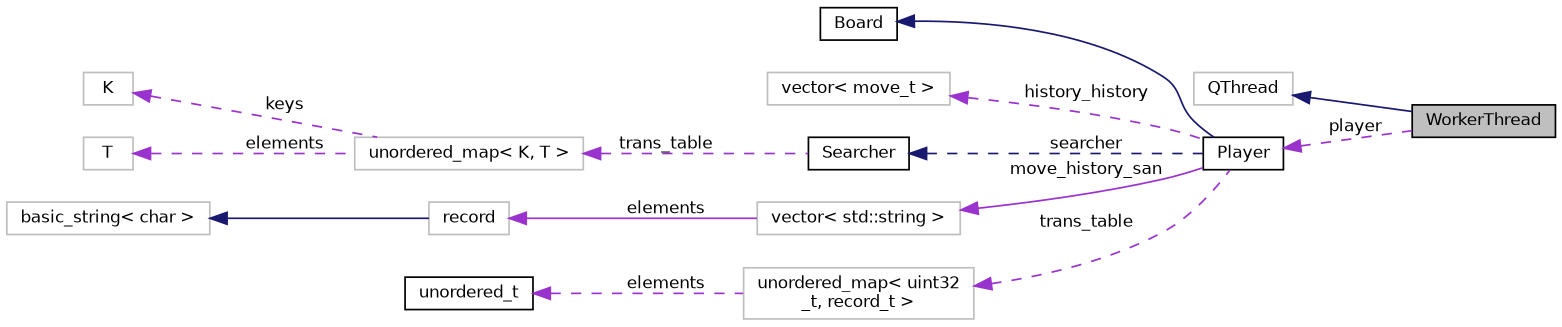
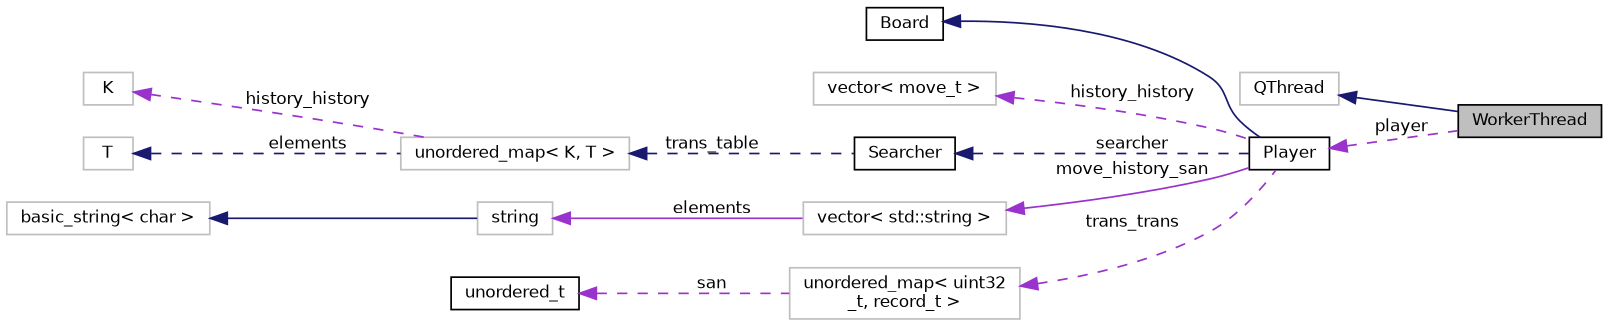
edge "unordered_map< K, T >" -> "K": label " keys" -> " history_history"
edge "unordered_map< K, T >" -> "T": color darkorchid3 -> midnightblue
edge "Searcher" -> "unordered_map< K, T >": color darkorchid3 -> midnightblue
node "record": label "record" -> "string"
edge "Player" -> "unordered_map< uint32 _t, record_t >": label " trans_table" -> " trans_trans"
edge "unordered_map< uint32 _t, record_t >" -> "unordered_t": label " elements" -> " san"
